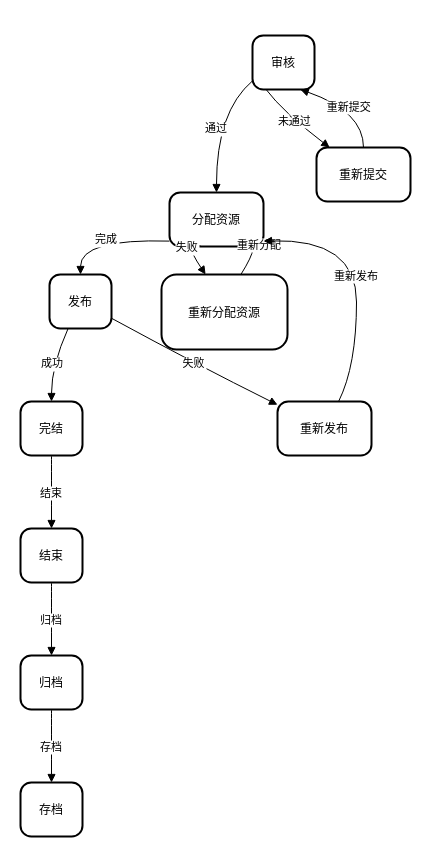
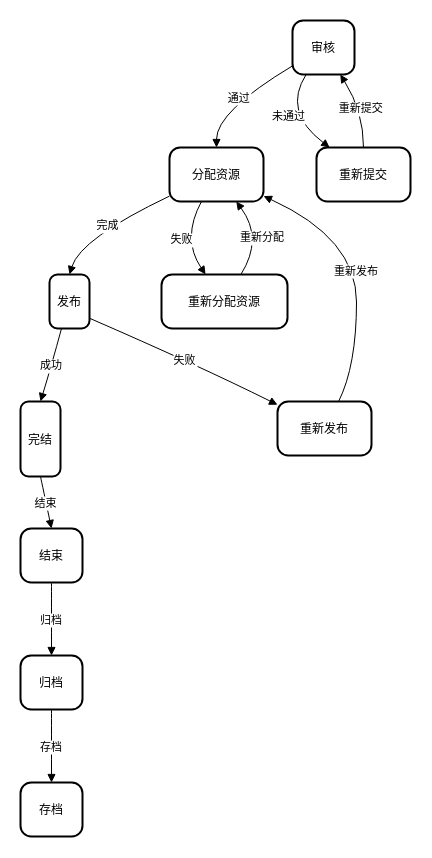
node "审核": moved (284, 63) -> (324, 48)
node "分配资源": moved (217, 220) -> (217, 175)
node "发布": size 62x54 -> 40x54
node "重新分配资源": size 126x75 -> 126x54
node "完结": size 62x54 -> 40x75
